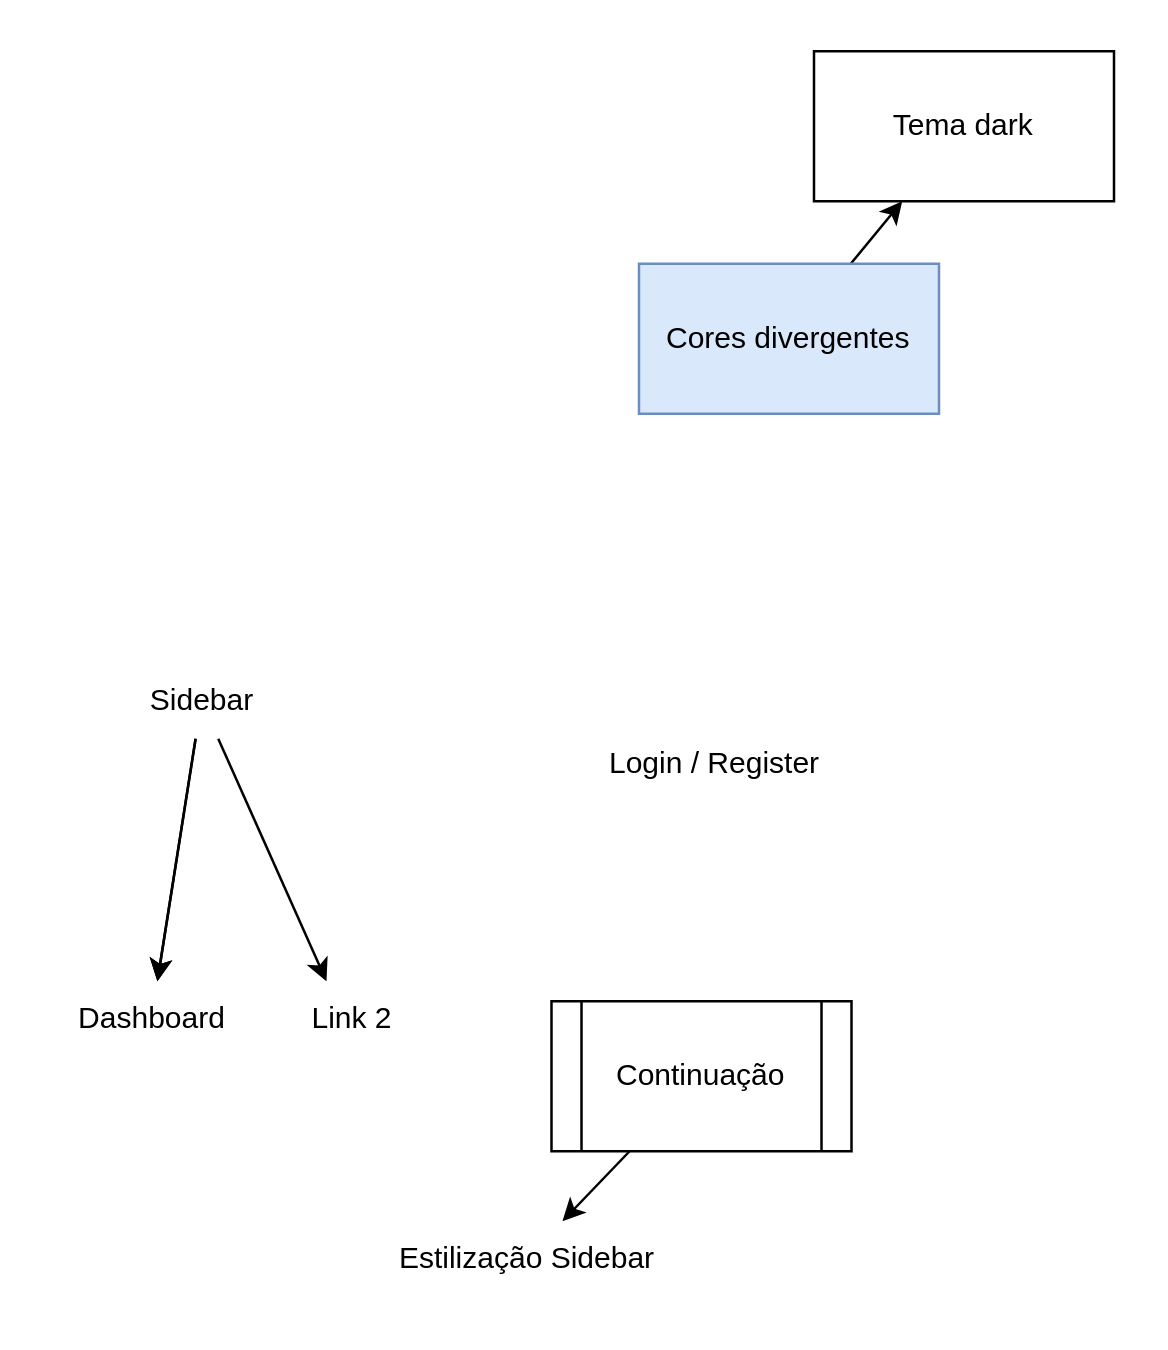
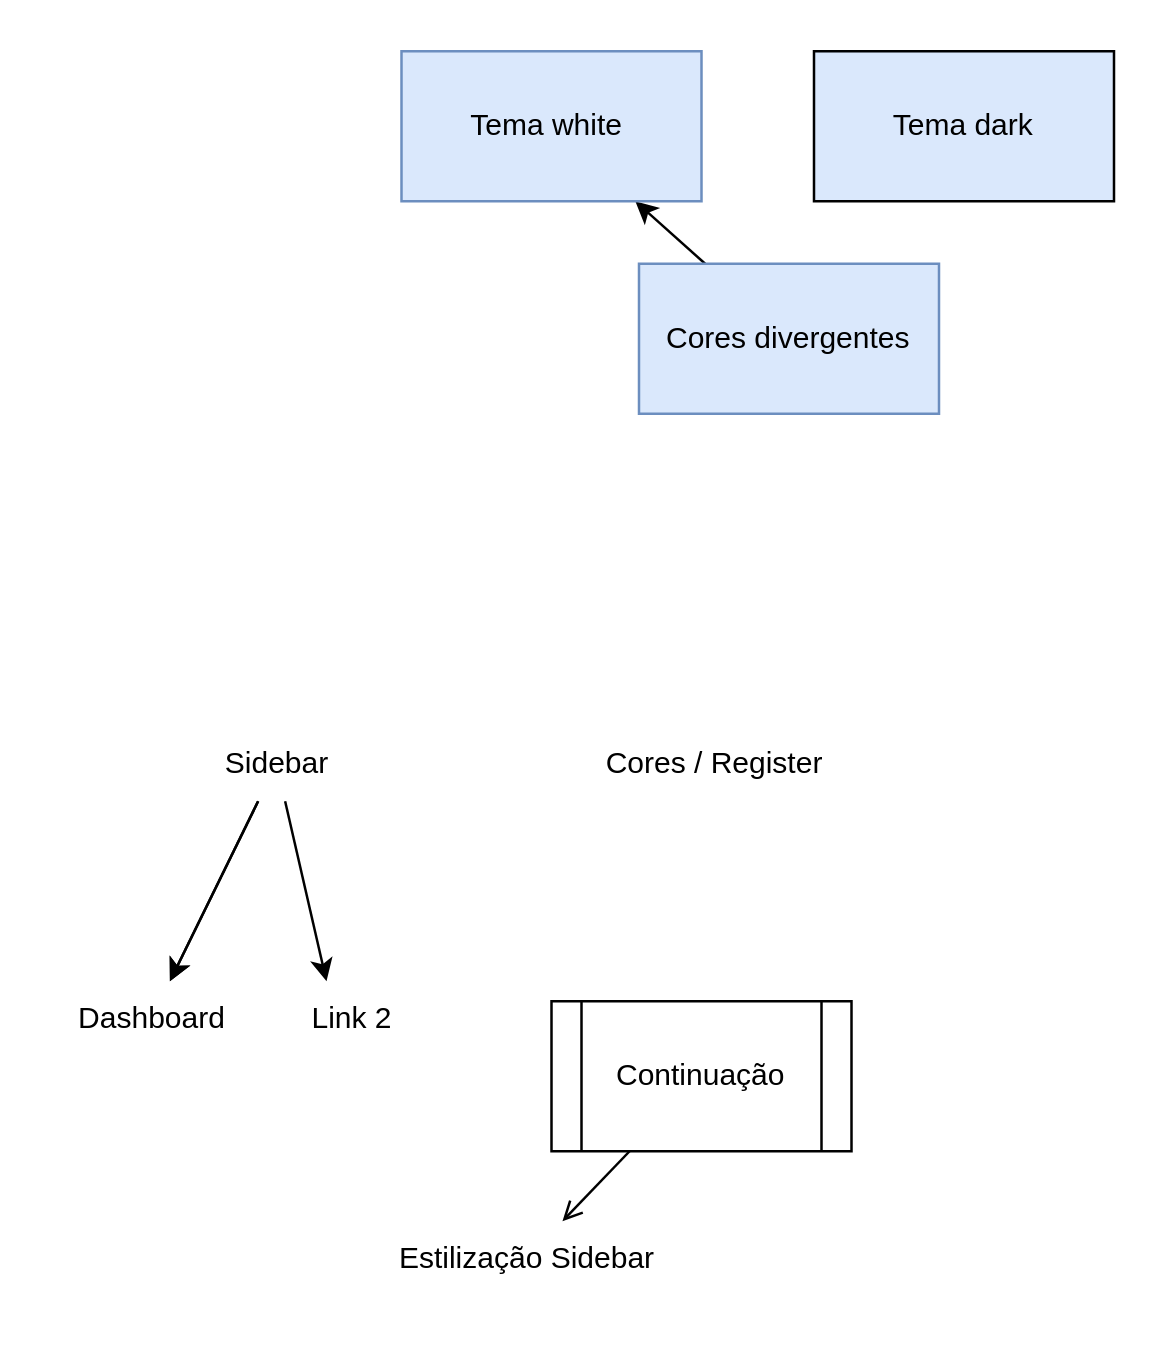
node "Tema white": added
node "Tema dark": fillcolor #ffffff -> #dae8fc
edge "Cores divergentes" -> "Tema white": added
edge "Cores divergentes" -> "Tema dark": removed
node "Sidebar": moved (201, 701) -> (276, 764)
node "Login / Register": label "Login / Register" -> "Cores / Register"
edge "Continuação" -> "Estilização Sidebar": arrowhead classic -> open
